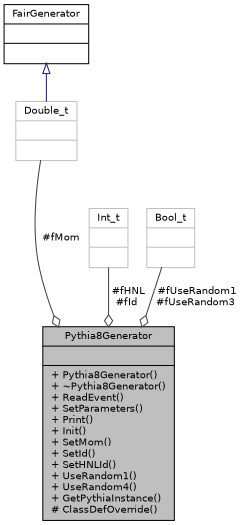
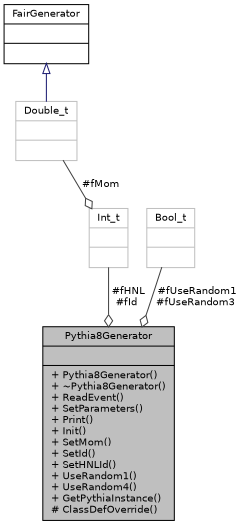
edge "Double_t" -> "Pythia8Generator": now "Double_t" -> "Int_t"
